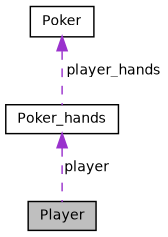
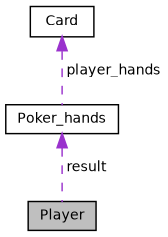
node "Poker": label "Poker" -> "Card"
edge "Player" -> "Poker_hands": label " player" -> " result"
